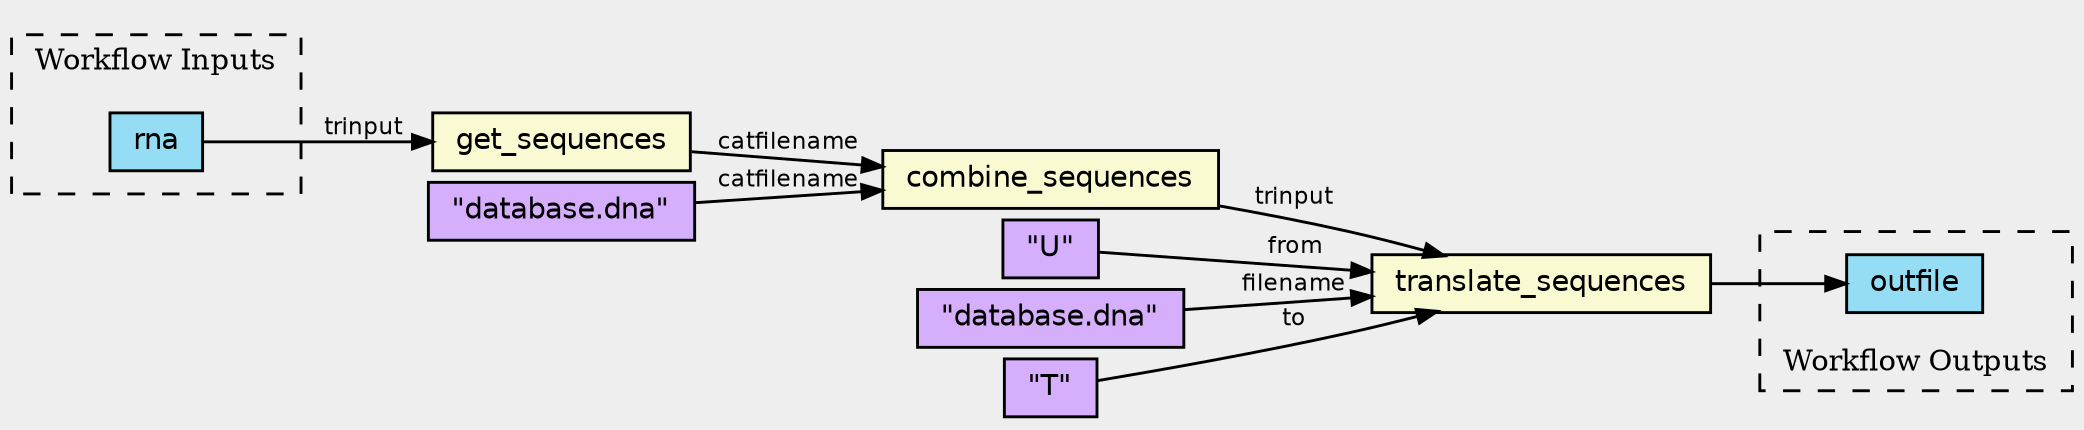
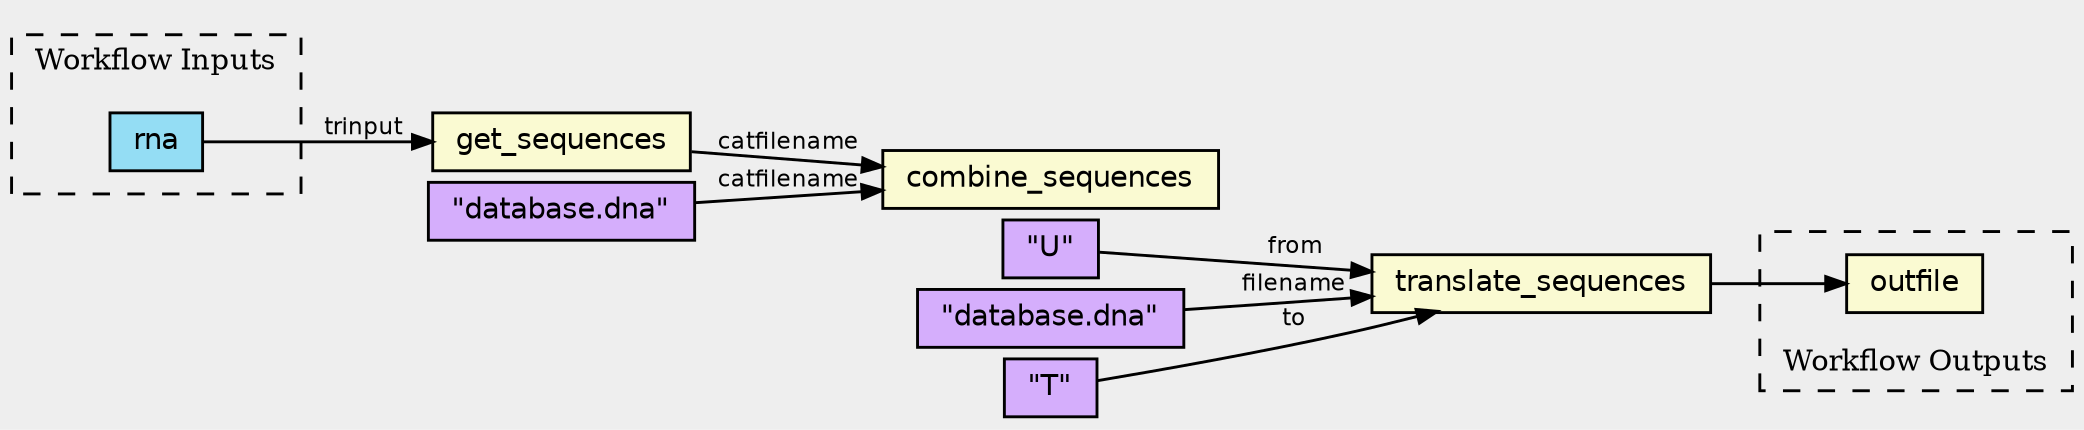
edge "combine_sequences" -> "translate_sequences": removed, label "trinput"
node "outfile": fillcolor #94ddf4 -> lightgoldenrodyellow
